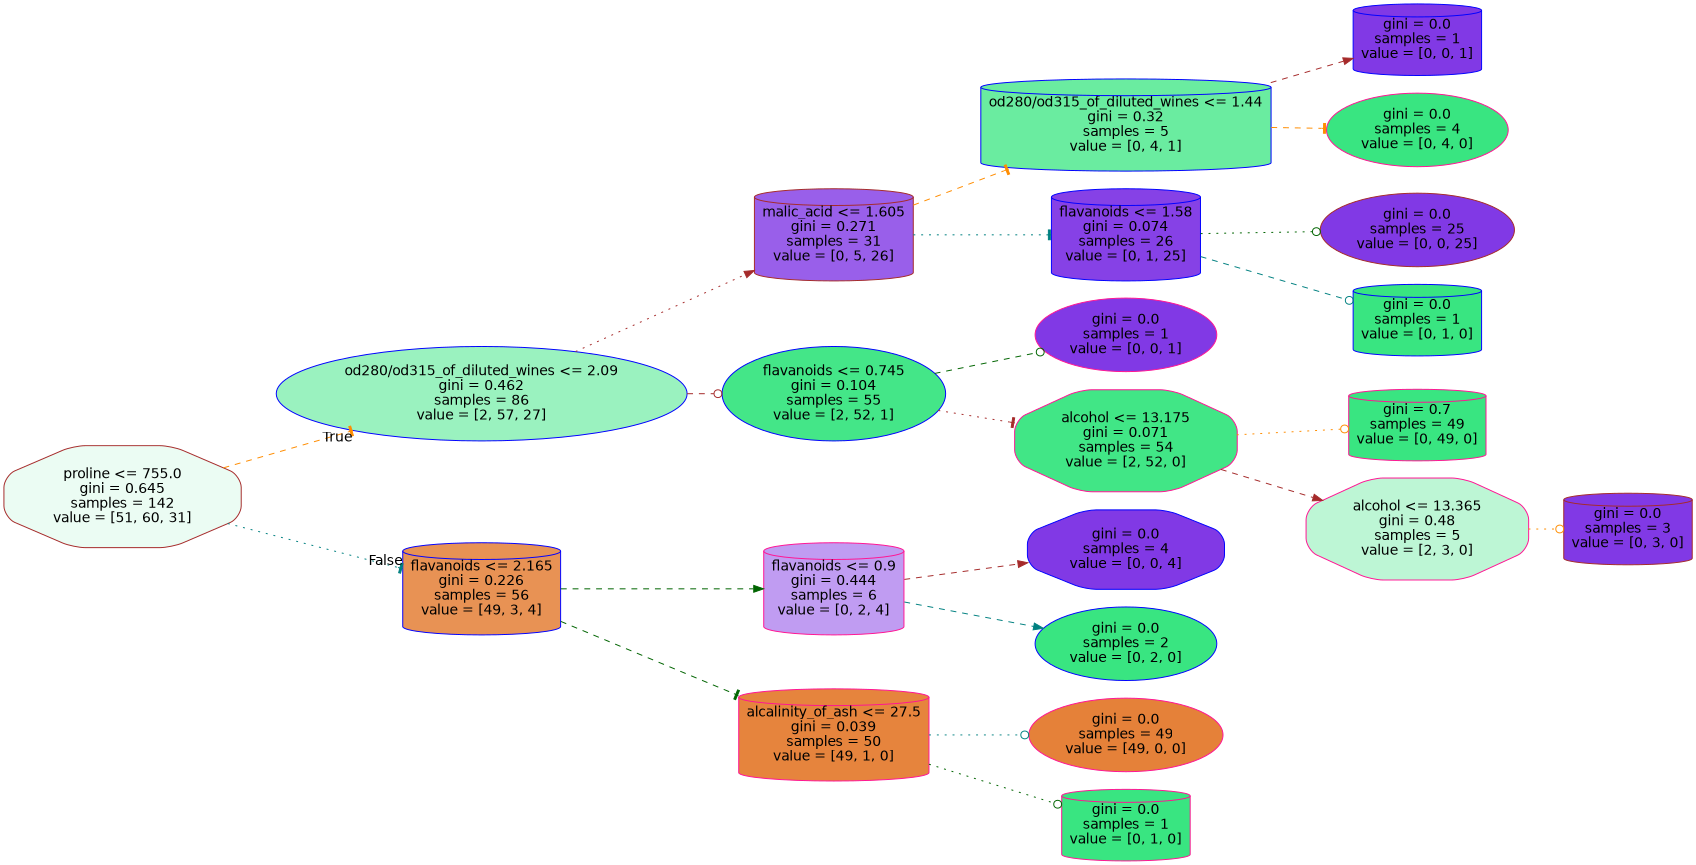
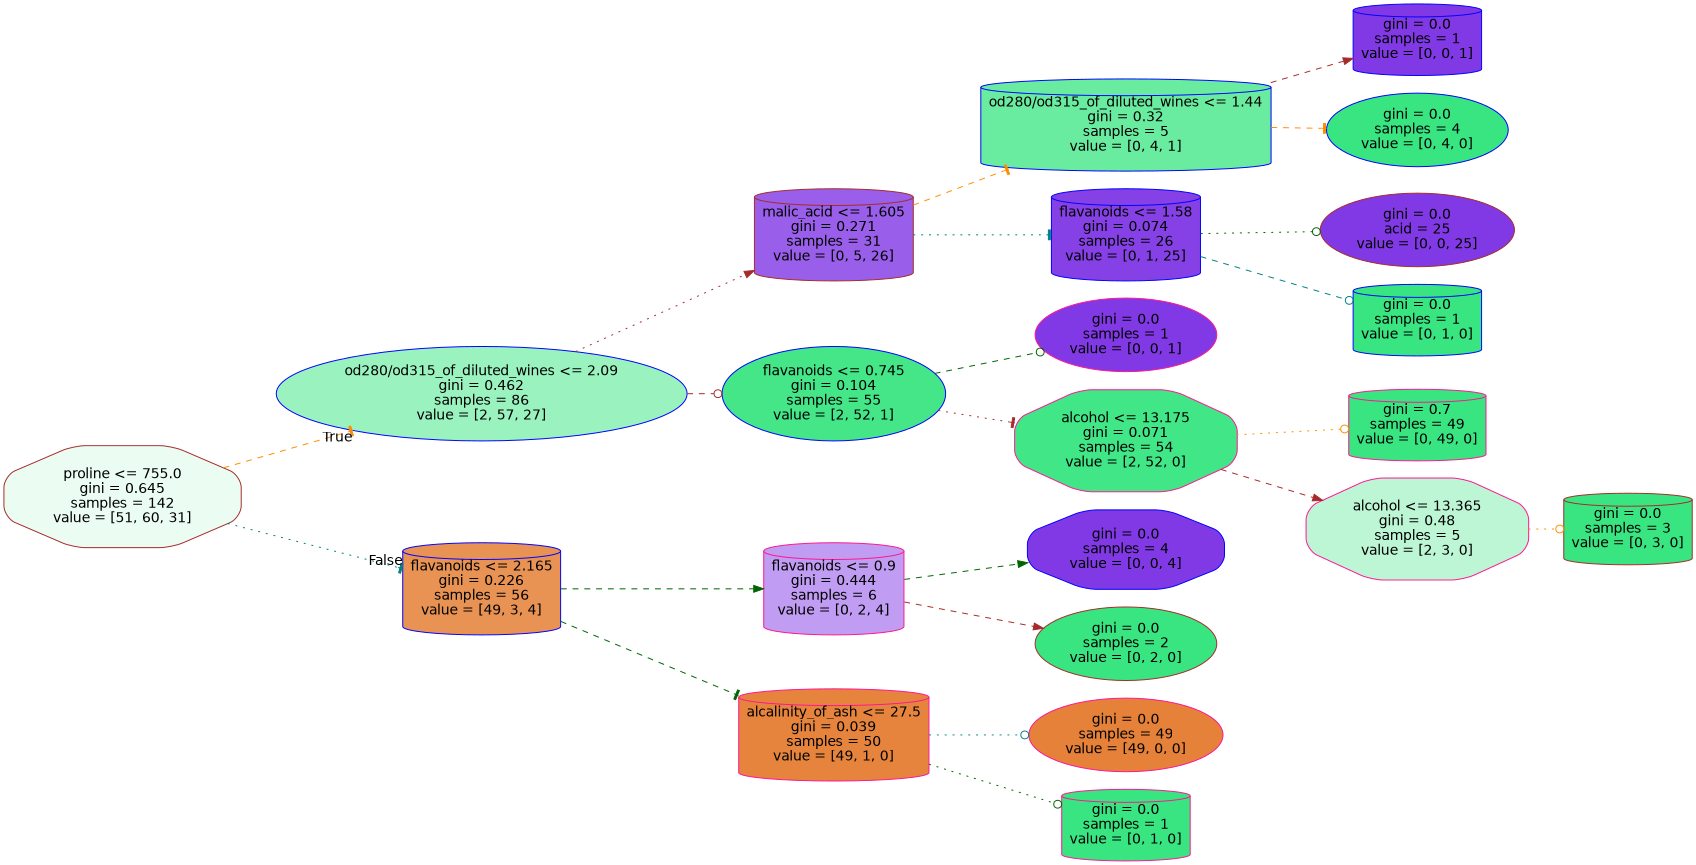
node "gini = 0.0 samples = 4 value = [0, 4, 0]": color deeppink -> blue
node "gini = 0.0 samples = 25 value = [0, 0, 25]": label "gini = 0.0 samples = 25 value = [0, 0, 25]" -> "gini = 0.0 acid = 25 value = [0, 0, 25]"
node "gini = 0.0 samples = 3 value = [0, 3, 0]": fillcolor #8139e5 -> #39e581
edge "flavanoids <= 0.9 gini = 0.444 samples = 6 value = [0, 2, 4]" -> "gini = 0.0 samples = 4 value = [0, 0, 4]": color brown -> darkgreen
edge "flavanoids <= 0.9 gini = 0.444 samples = 6 value = [0, 2, 4]" -> "gini = 0.0 samples = 2 value = [0, 2, 0]": color teal -> brown
node "gini = 0.0 samples = 2 value = [0, 2, 0]": color blue -> brown
